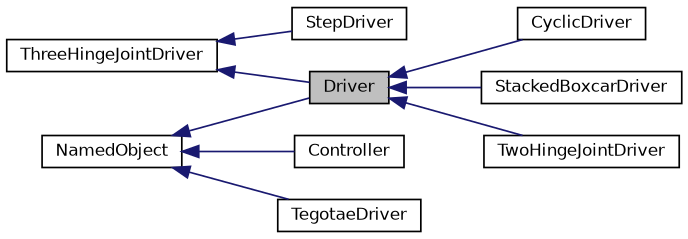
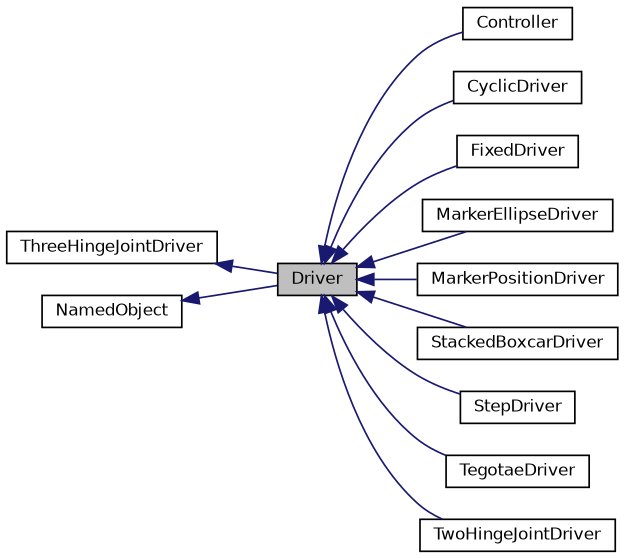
edge "StepDriver" -> "ThreeHingeJointDriver": now "StepDriver" -> "Driver"
edge "Controller" -> "NamedObject": now "Controller" -> "Driver"
node "FixedDriver": added
edge "TegotaeDriver" -> "NamedObject": now "TegotaeDriver" -> "Driver"
node "MarkerEllipseDriver": added
node "MarkerPositionDriver": added
